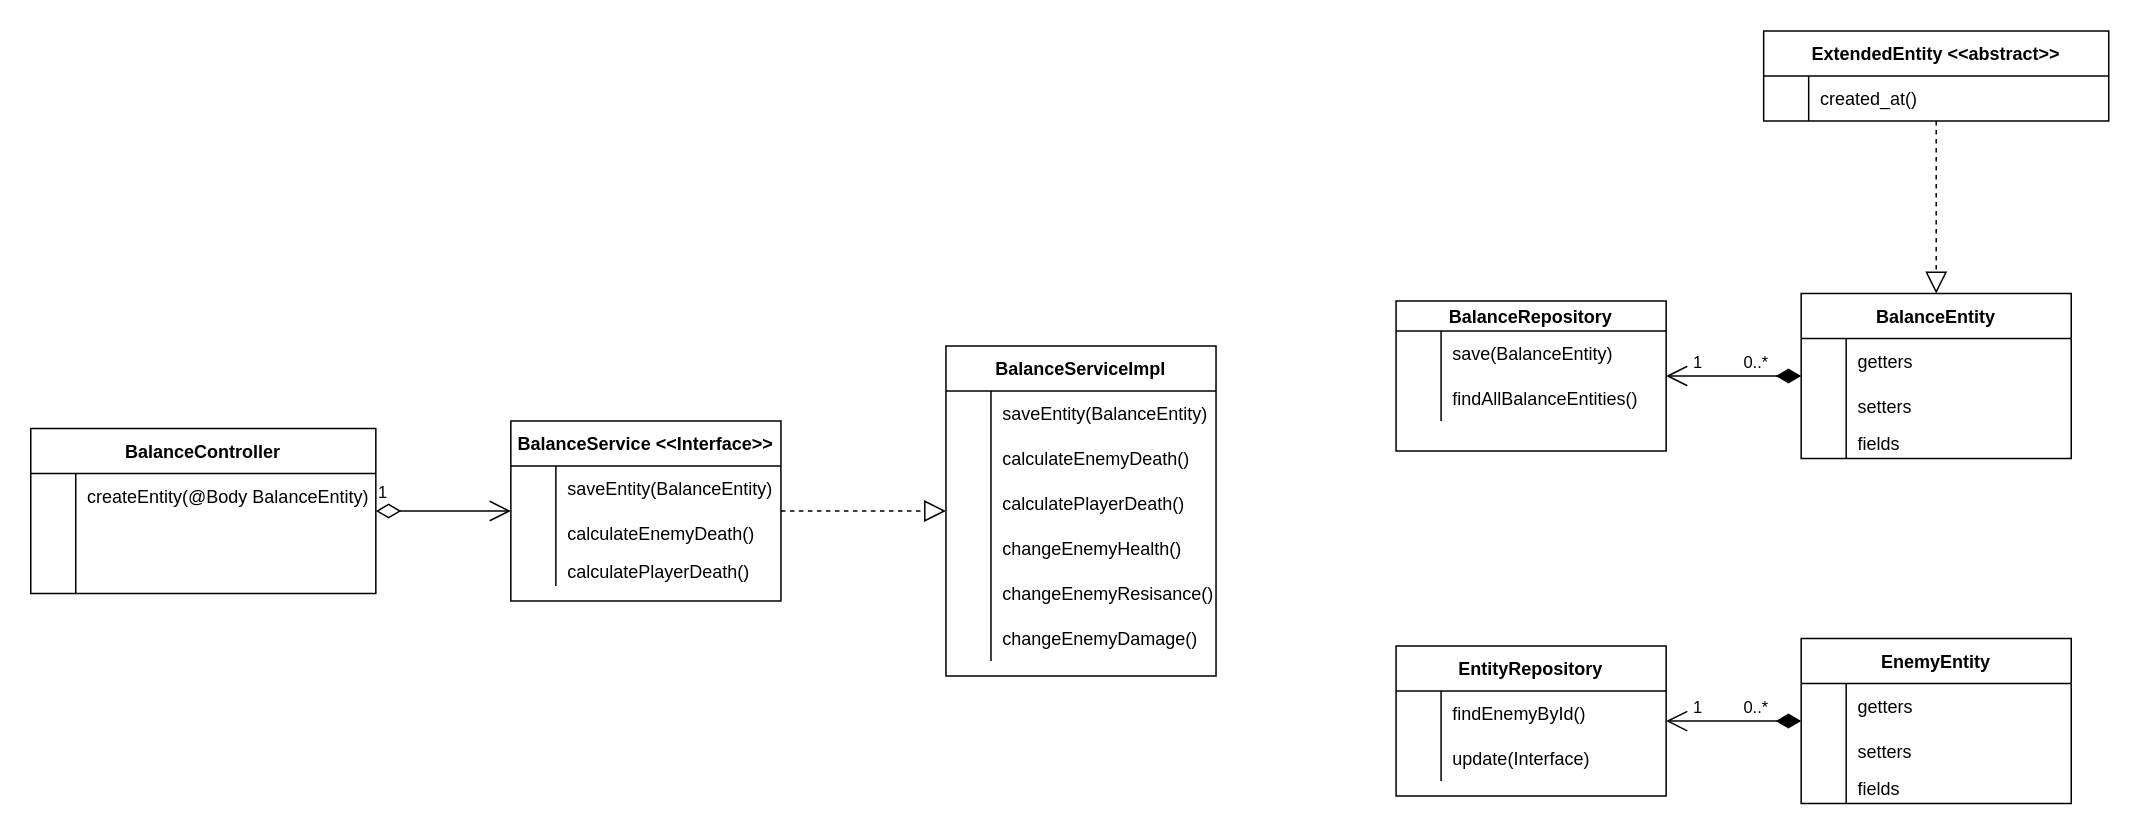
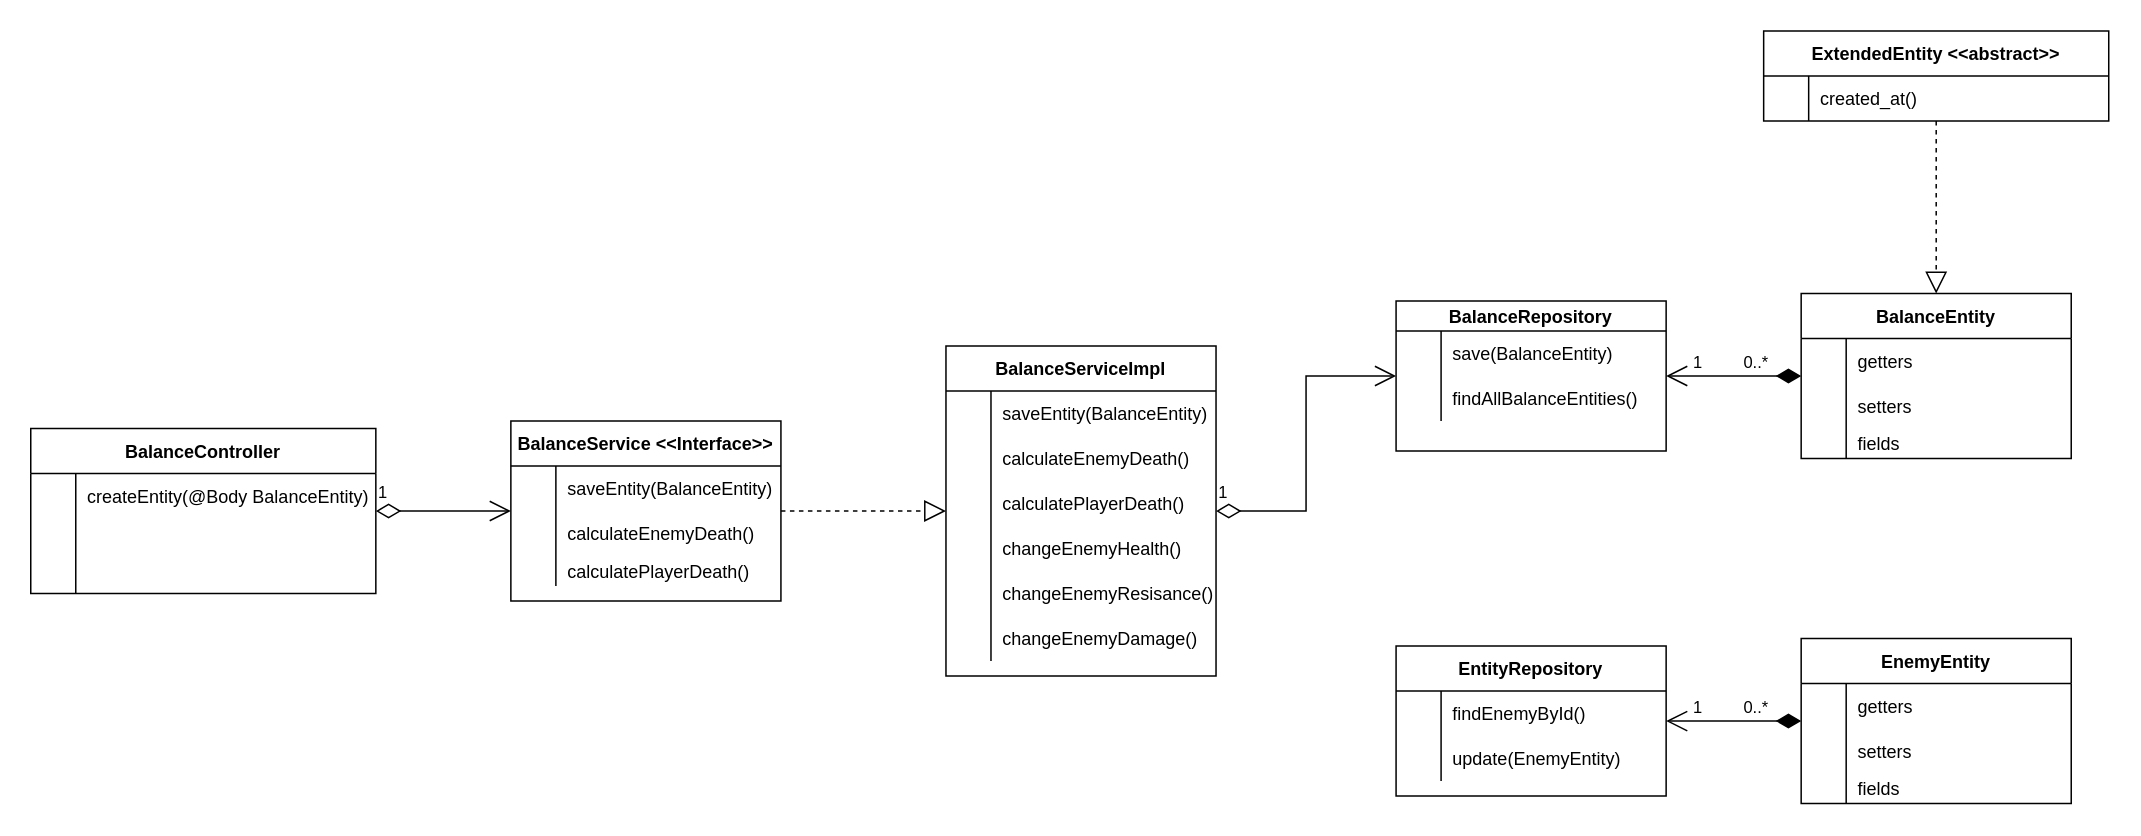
edge "BalanceRepository" -- "BalanceServiceImpl": added, label "1"
node "update(Interface)": label "update(Interface)" -> "update(EnemyEntity)"
